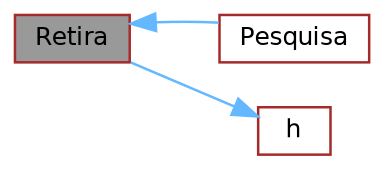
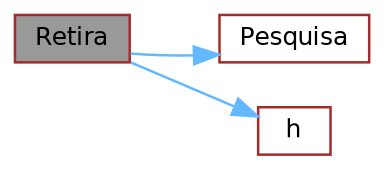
edge "Pesquisa" -> "Retira": reversed
